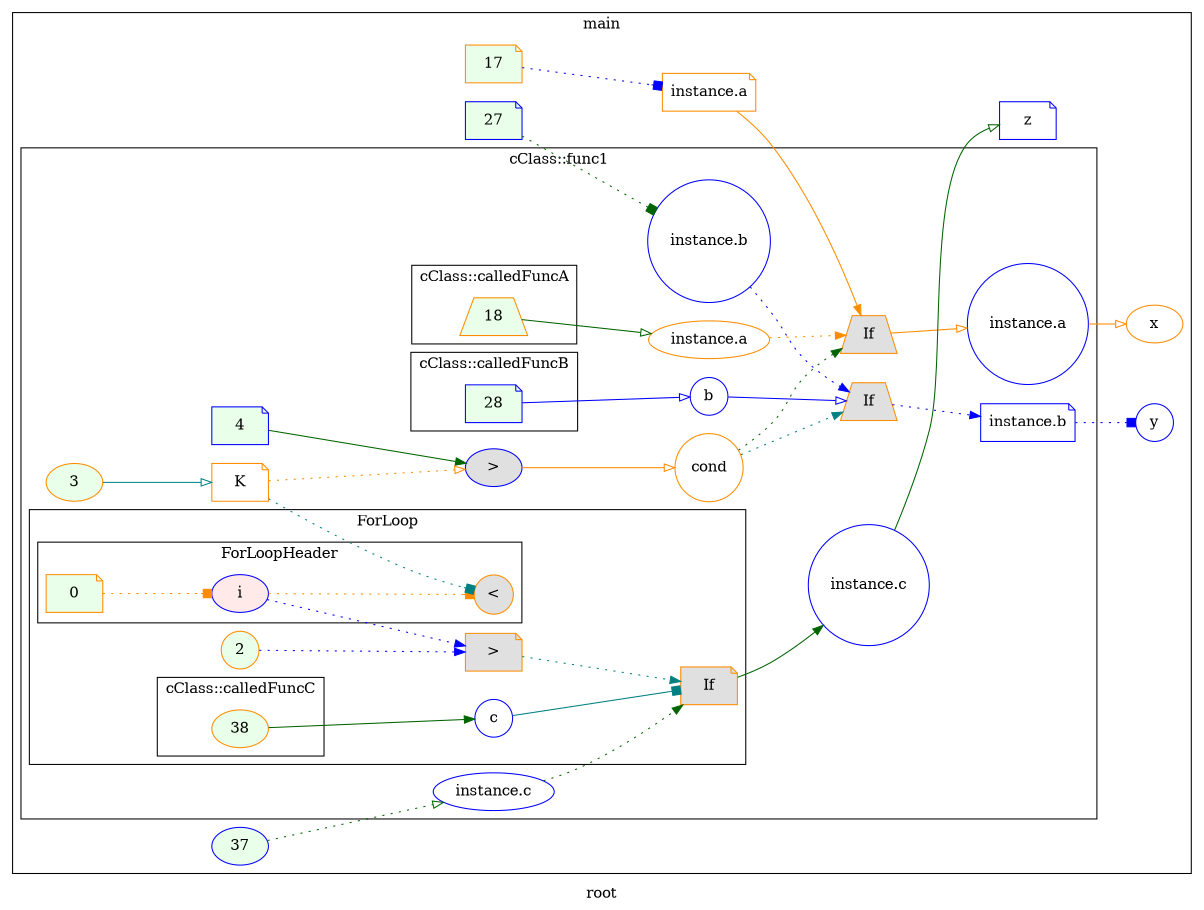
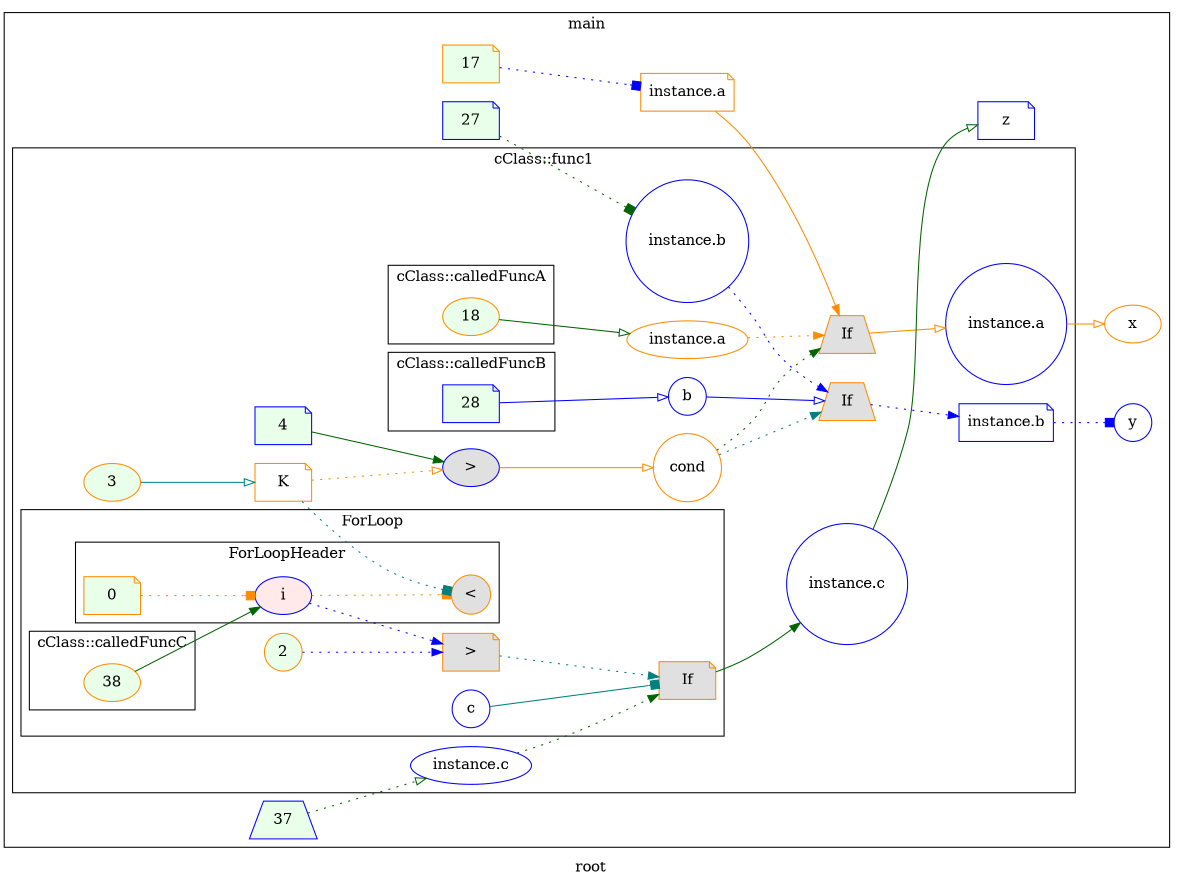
node "18": shape trapezium -> ellipse
edge "38" -> "c": now "38" -> "i"
node "37": shape ellipse -> trapezium
